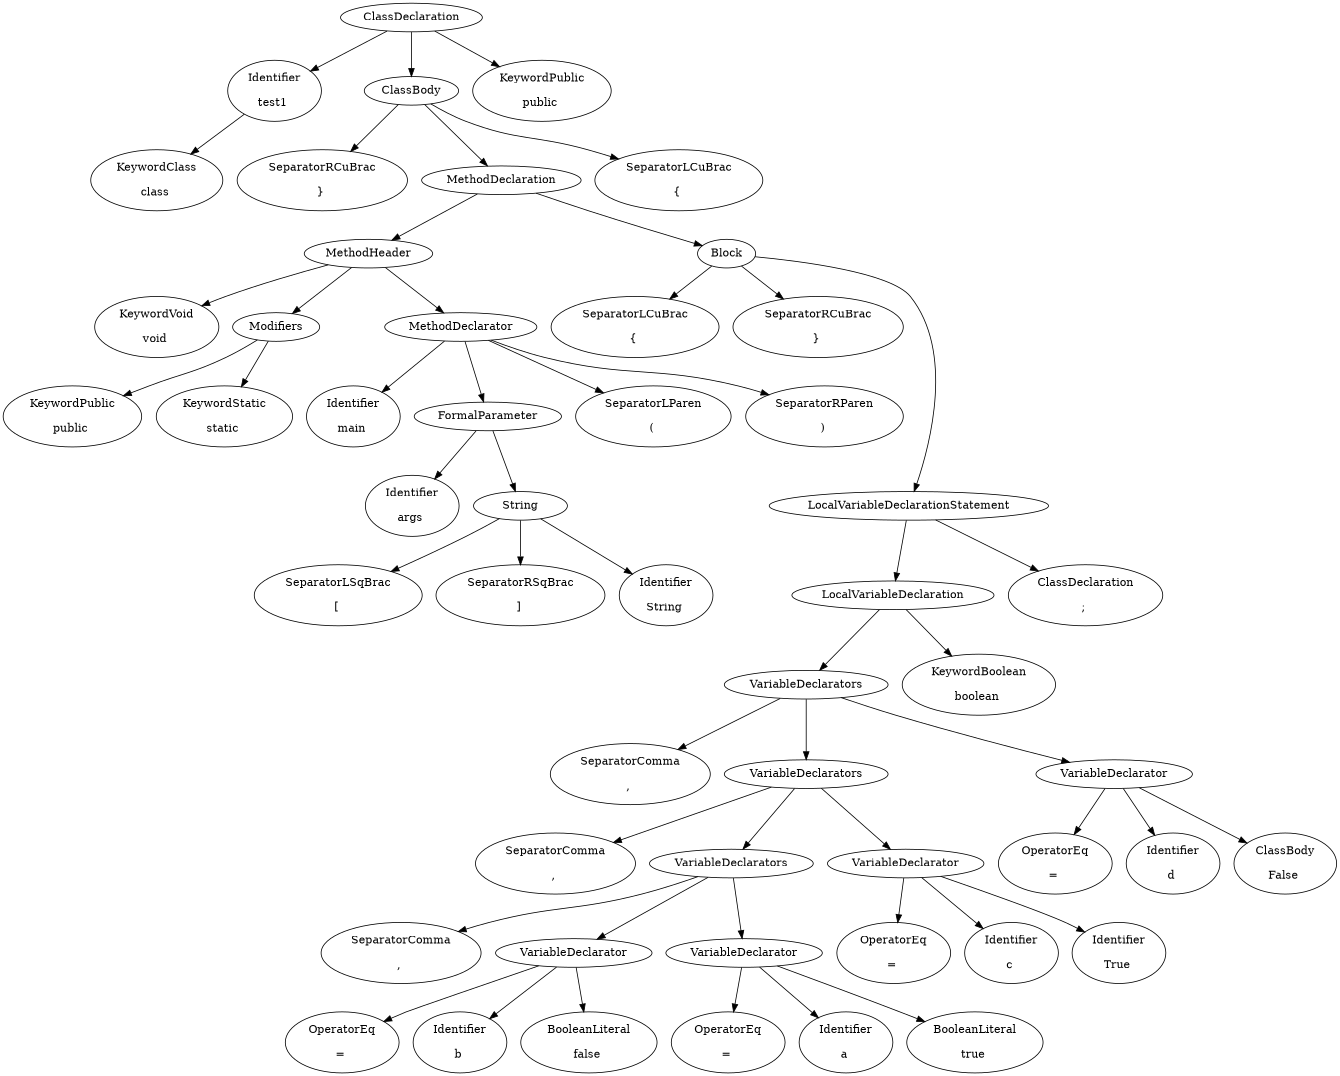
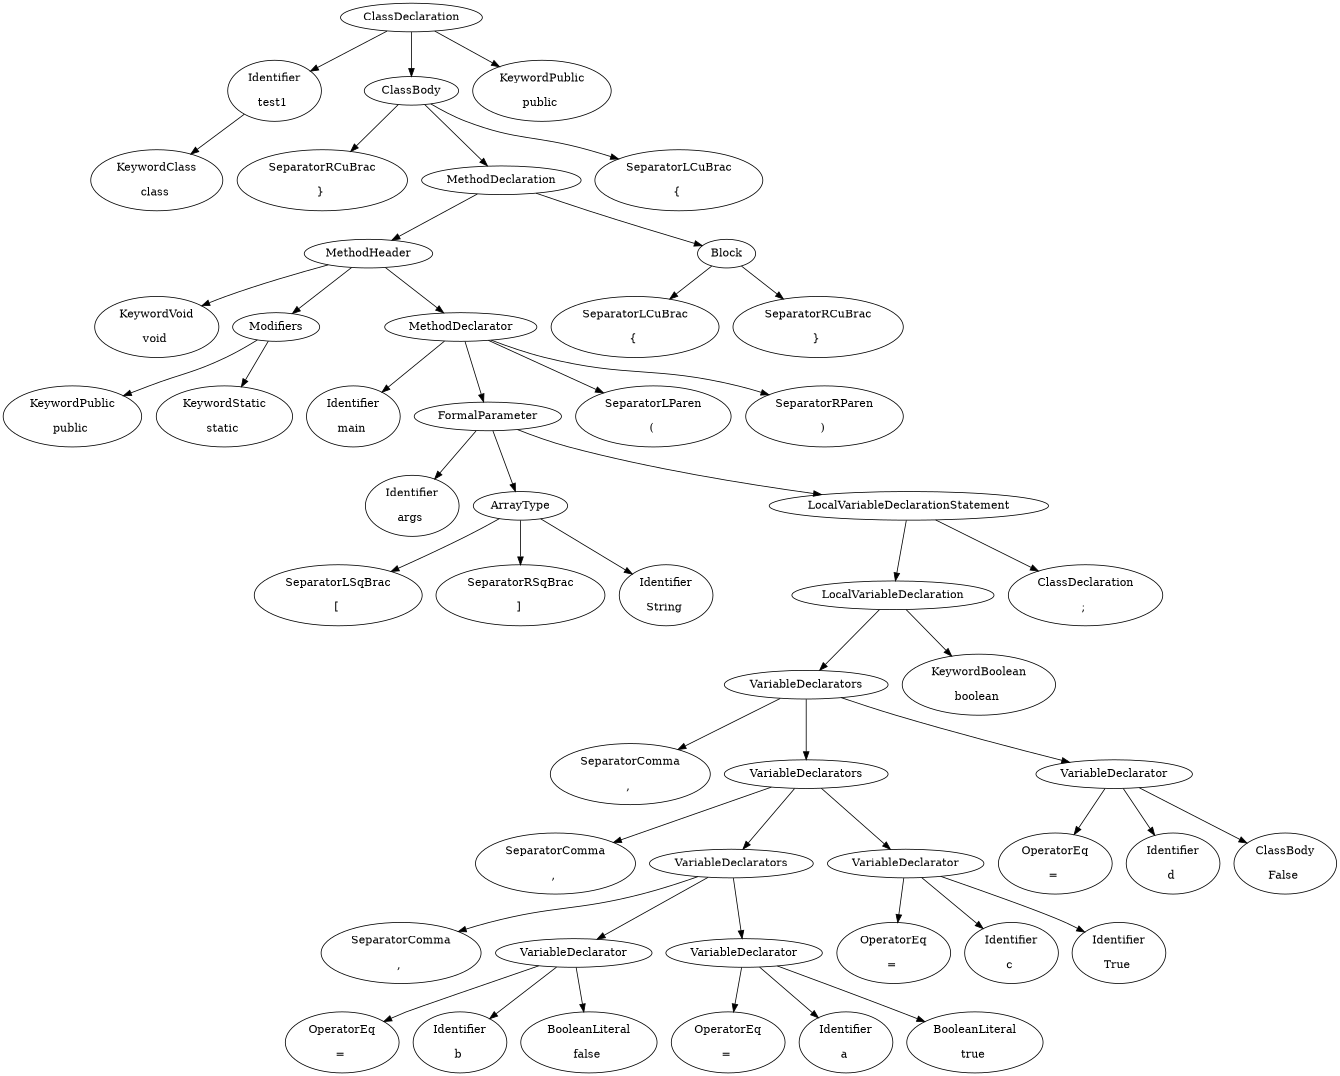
edge "Block" -> "LocalVariableDeclarationStatement": now "FormalParameter" -> "LocalVariableDeclarationStatement"
node "String": label "String" -> "ArrayType"
